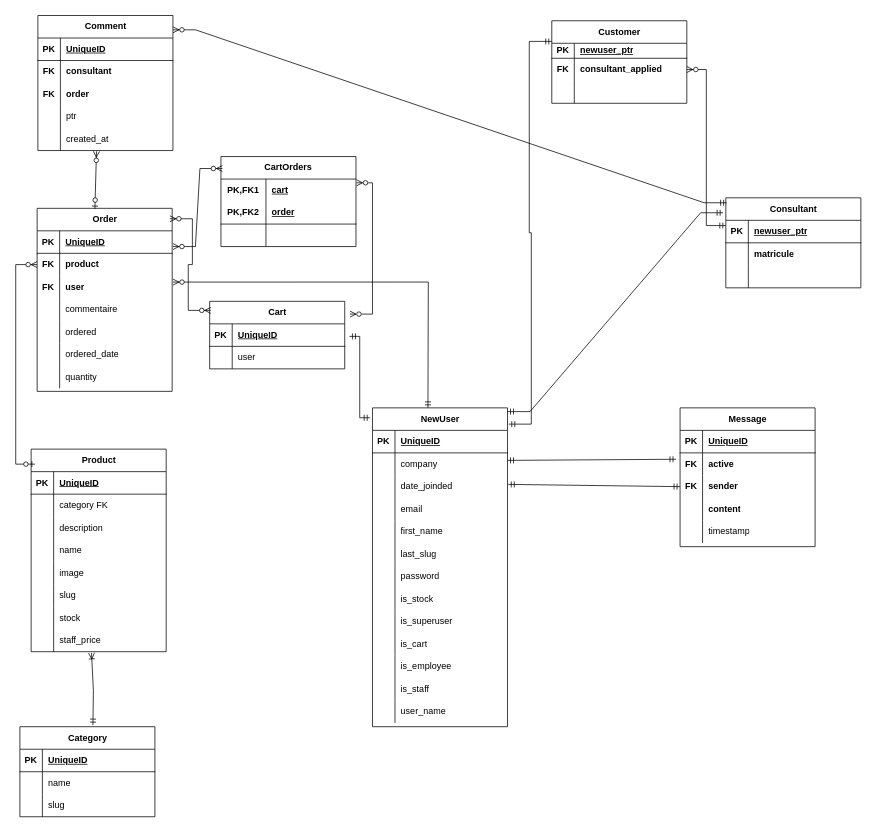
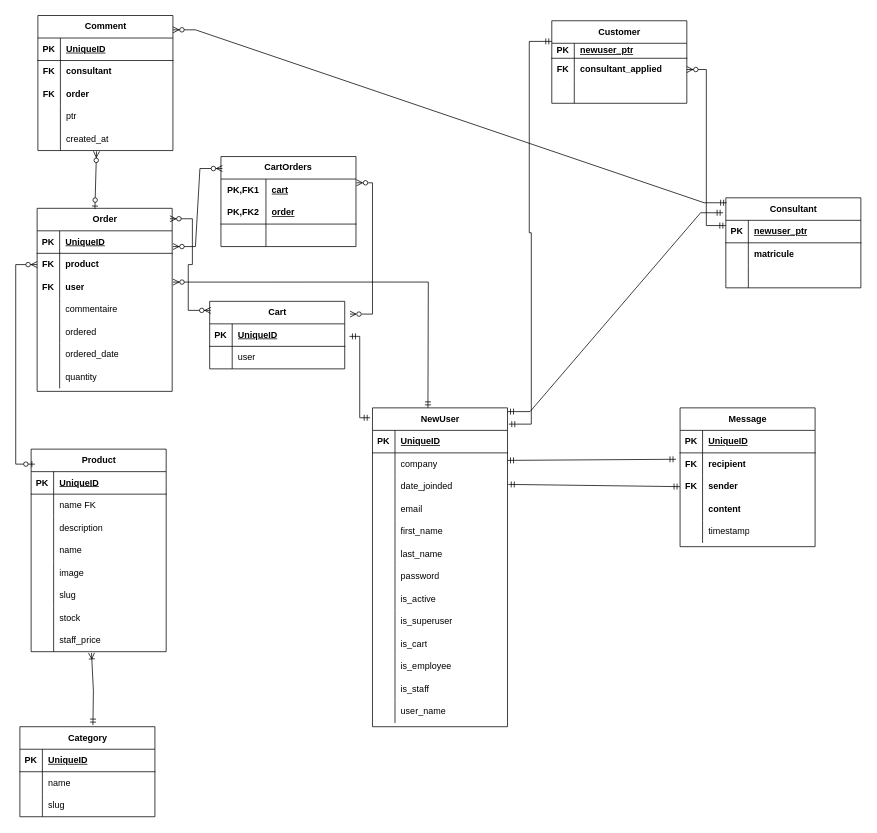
node "active": label "active" -> "recipient"
node "category FK": label "category FK" -> "name FK"
node "last_slug": label "last_slug" -> "last_name"
node "is_stock": label "is_stock" -> "is_active"
